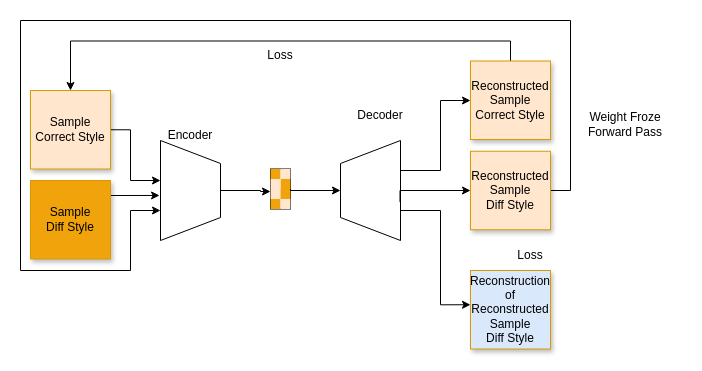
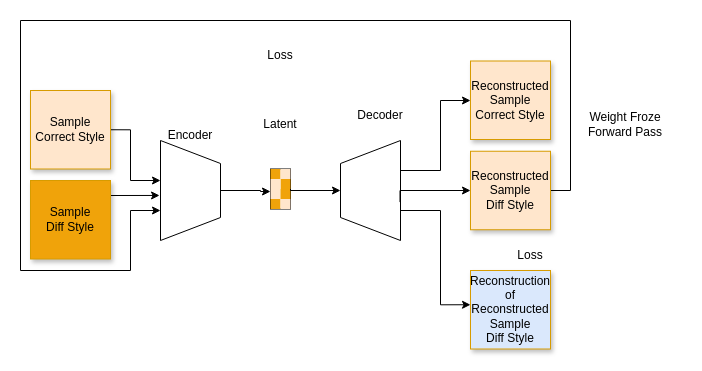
edge "Reconstructed Sample Correct Style" -> "Sample Correct Style": removed
node "Latent": added
